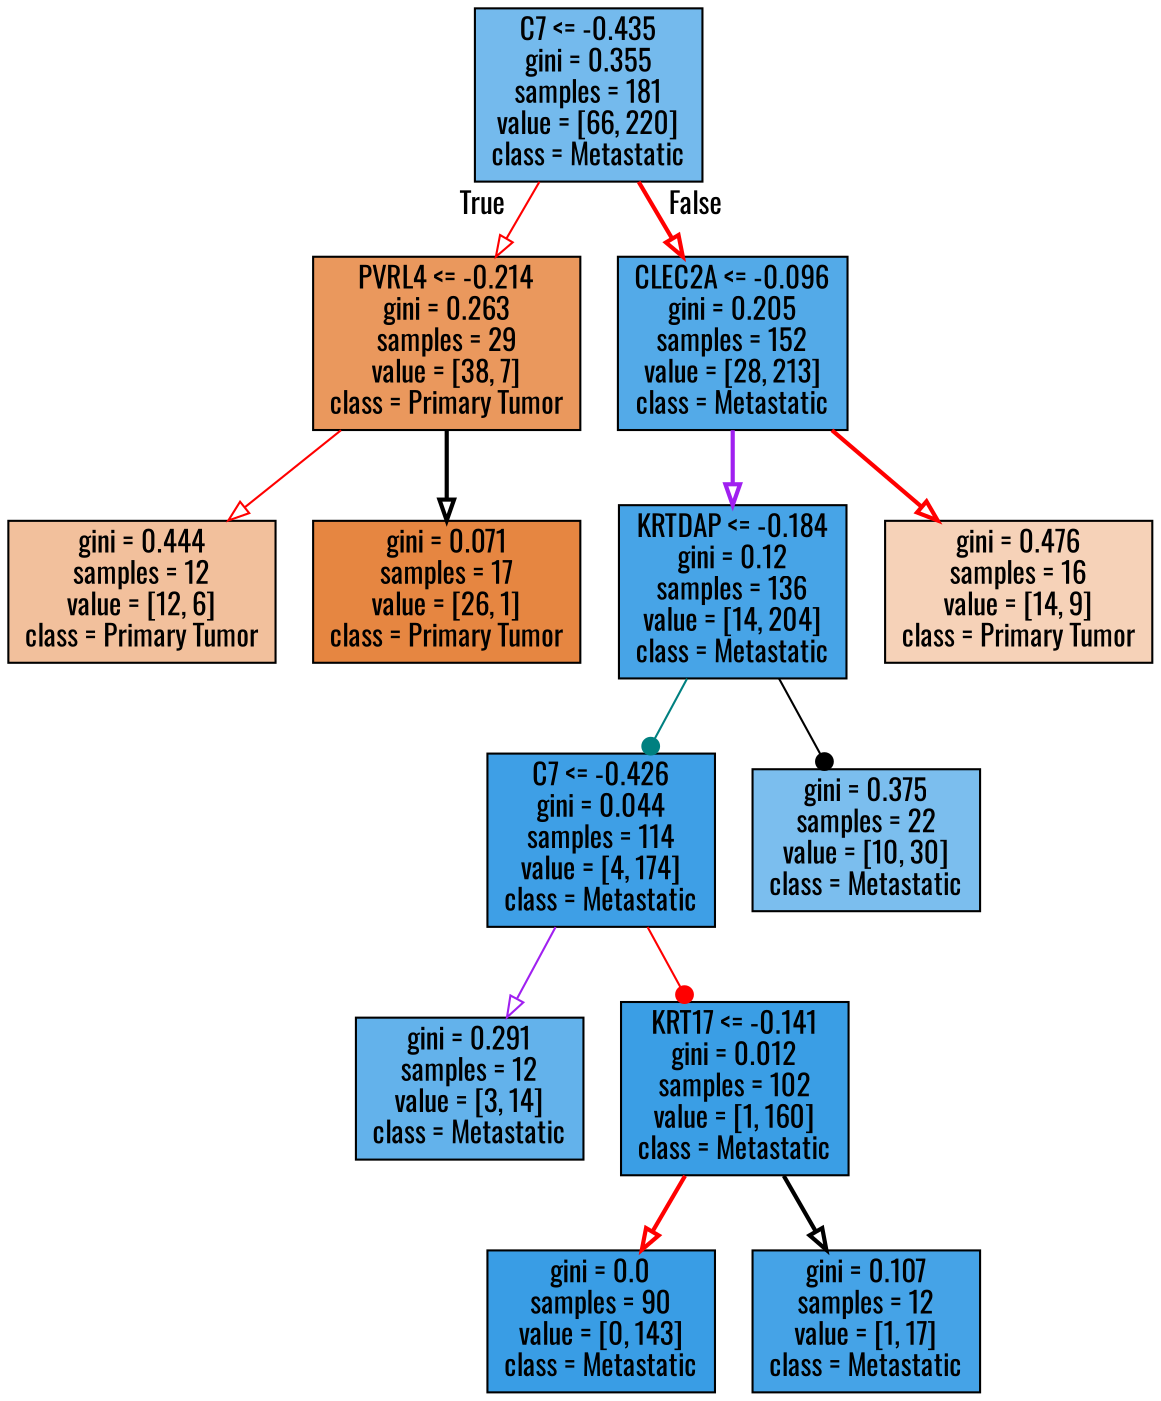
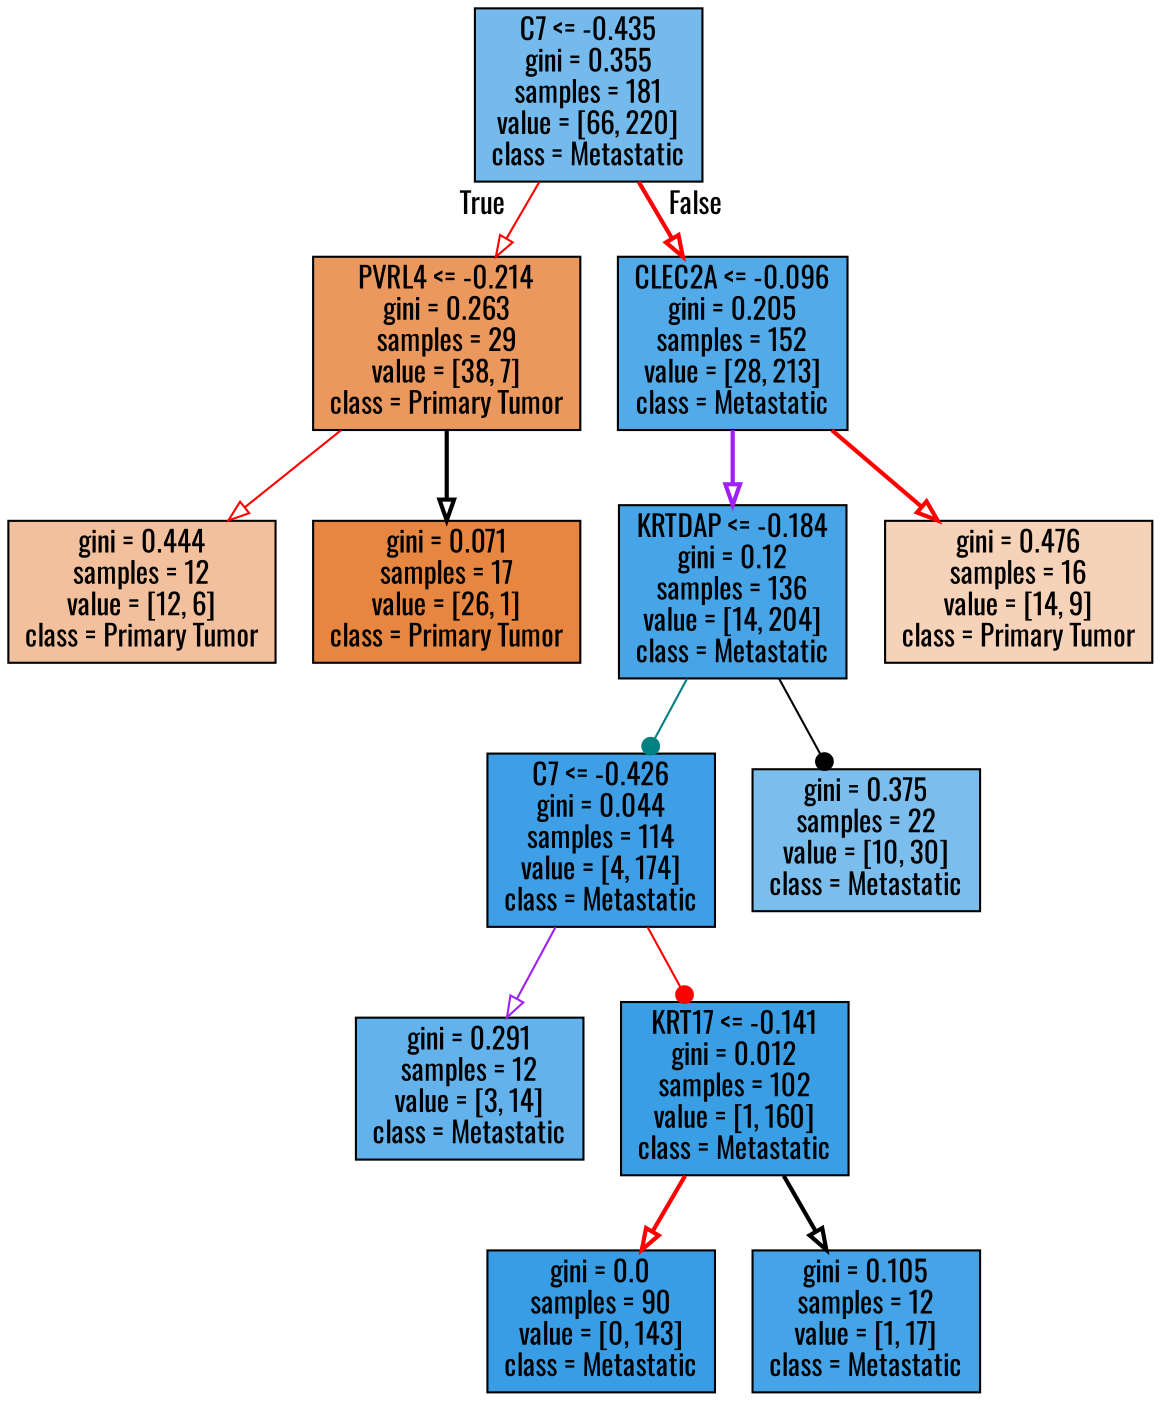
node "gini = 0.107 samples = 12 value = [1, 17] class = Metastatic": label "gini = 0.107 samples = 12 value = [1, 17] class = Metastatic" -> "gini = 0.105 samples = 12 value = [1, 17] class = Metastatic"
